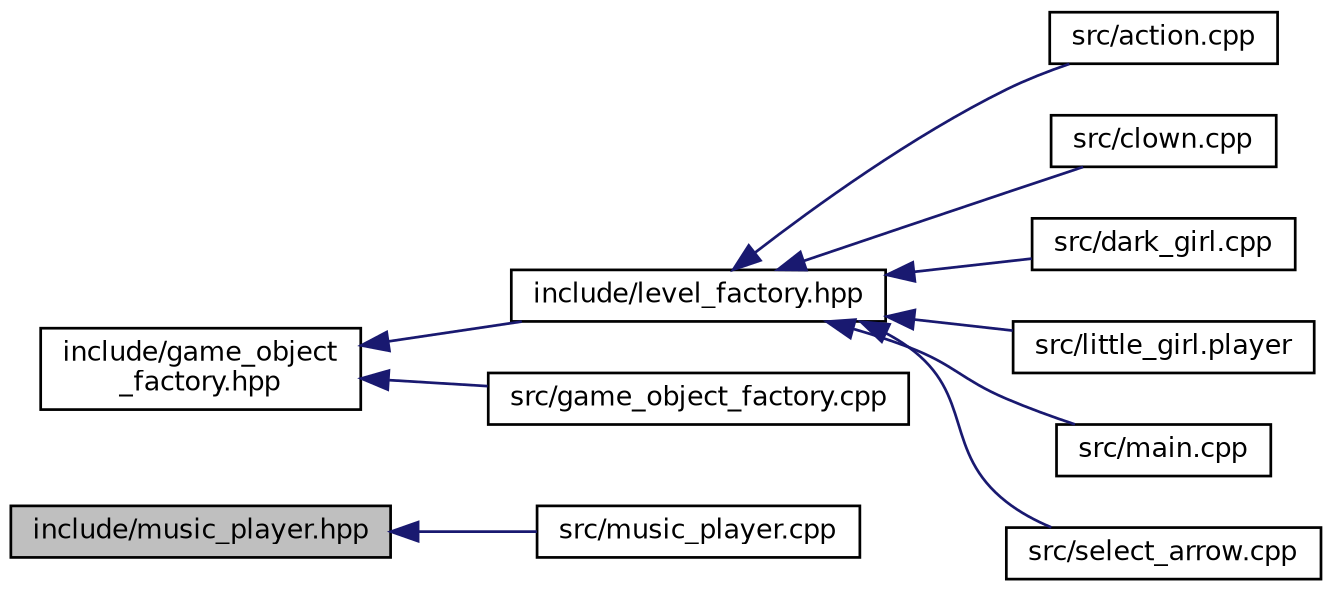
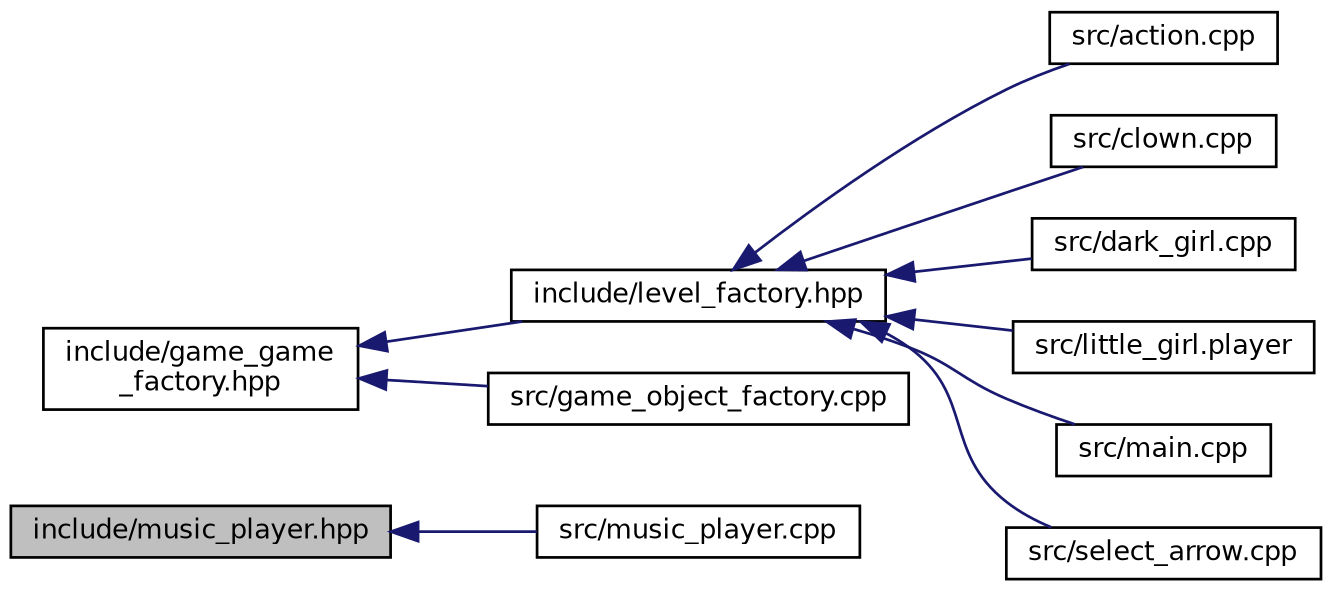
node "include/game_object _factory.hpp": label "include/game_object _factory.hpp" -> "include/game_game _factory.hpp"
